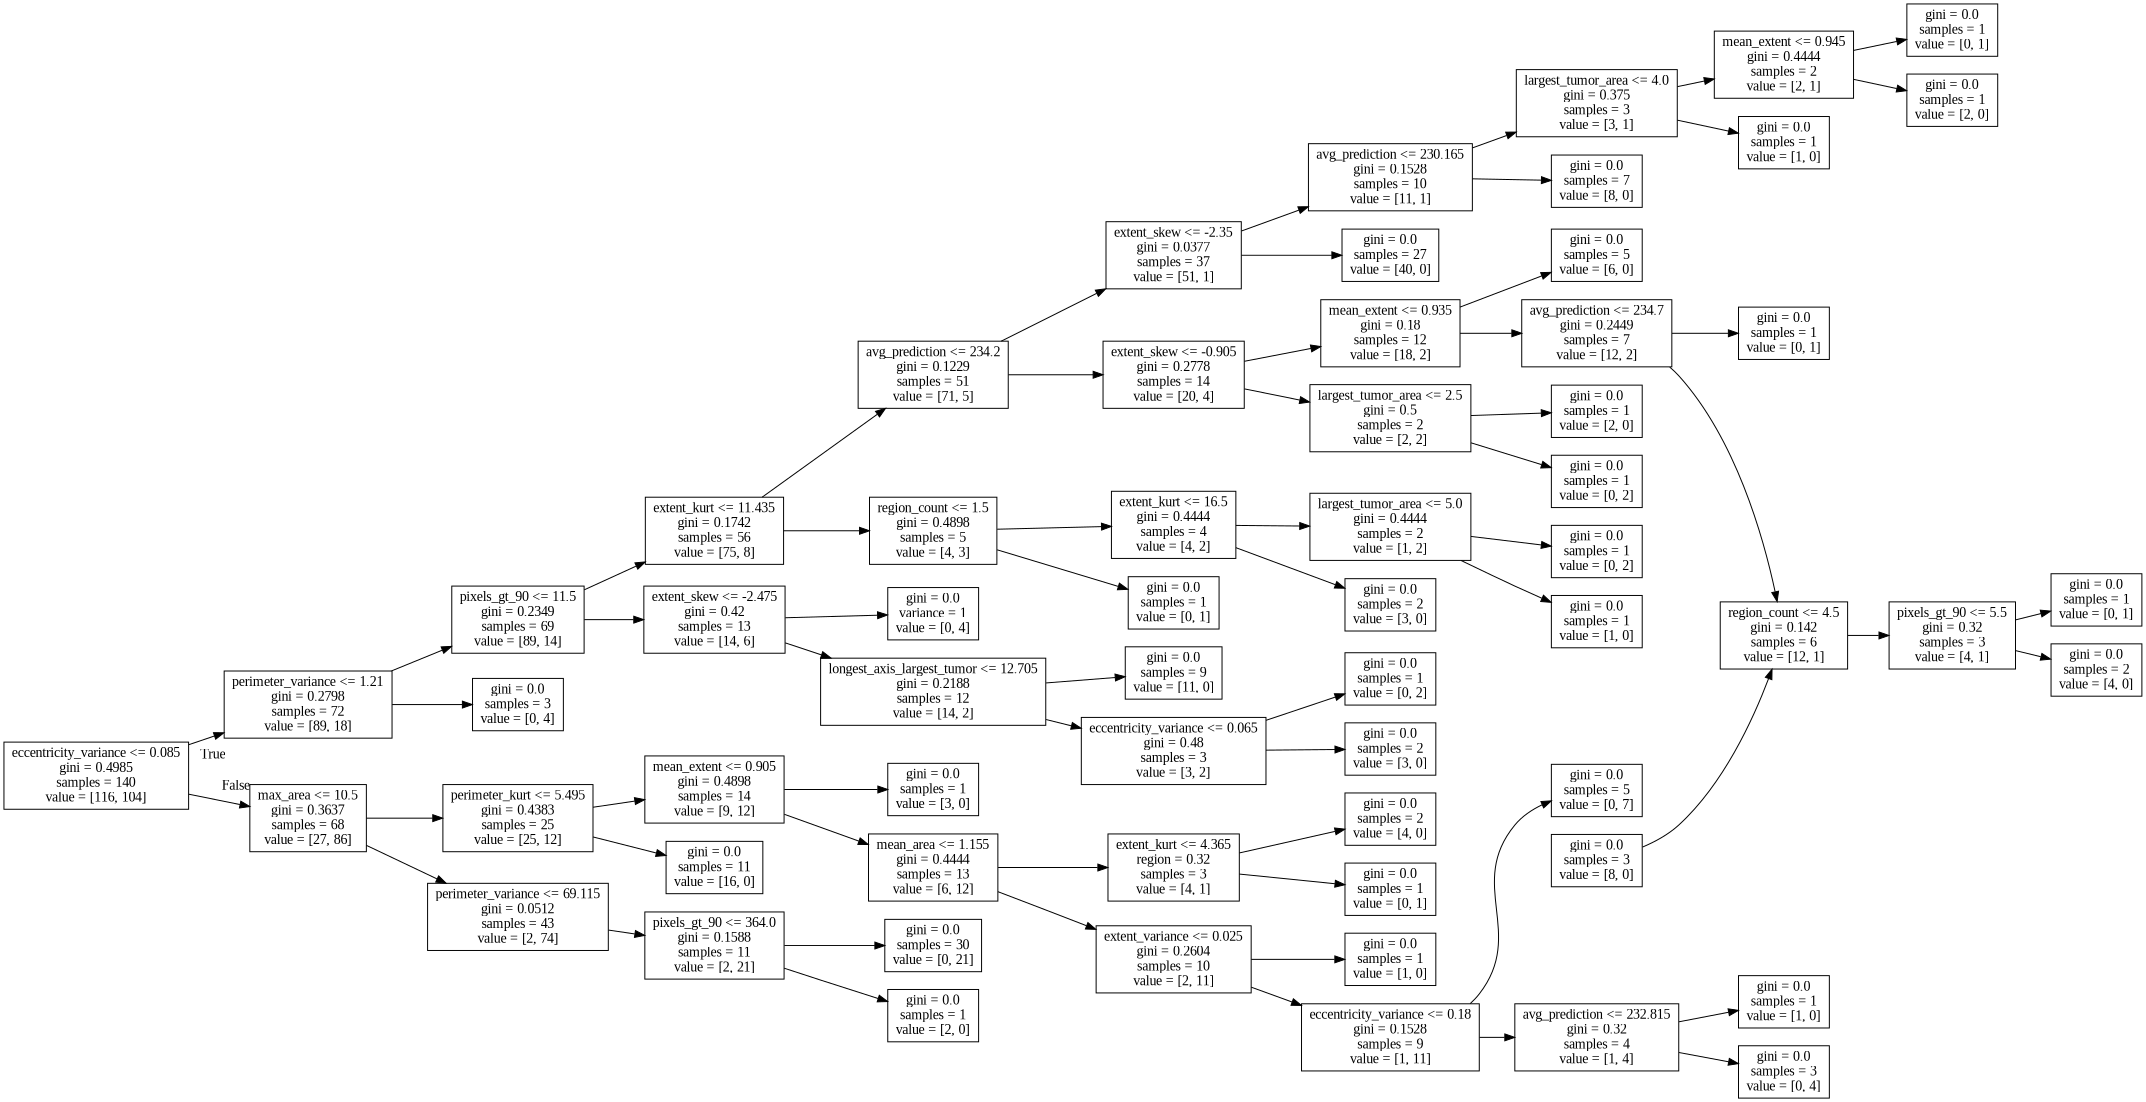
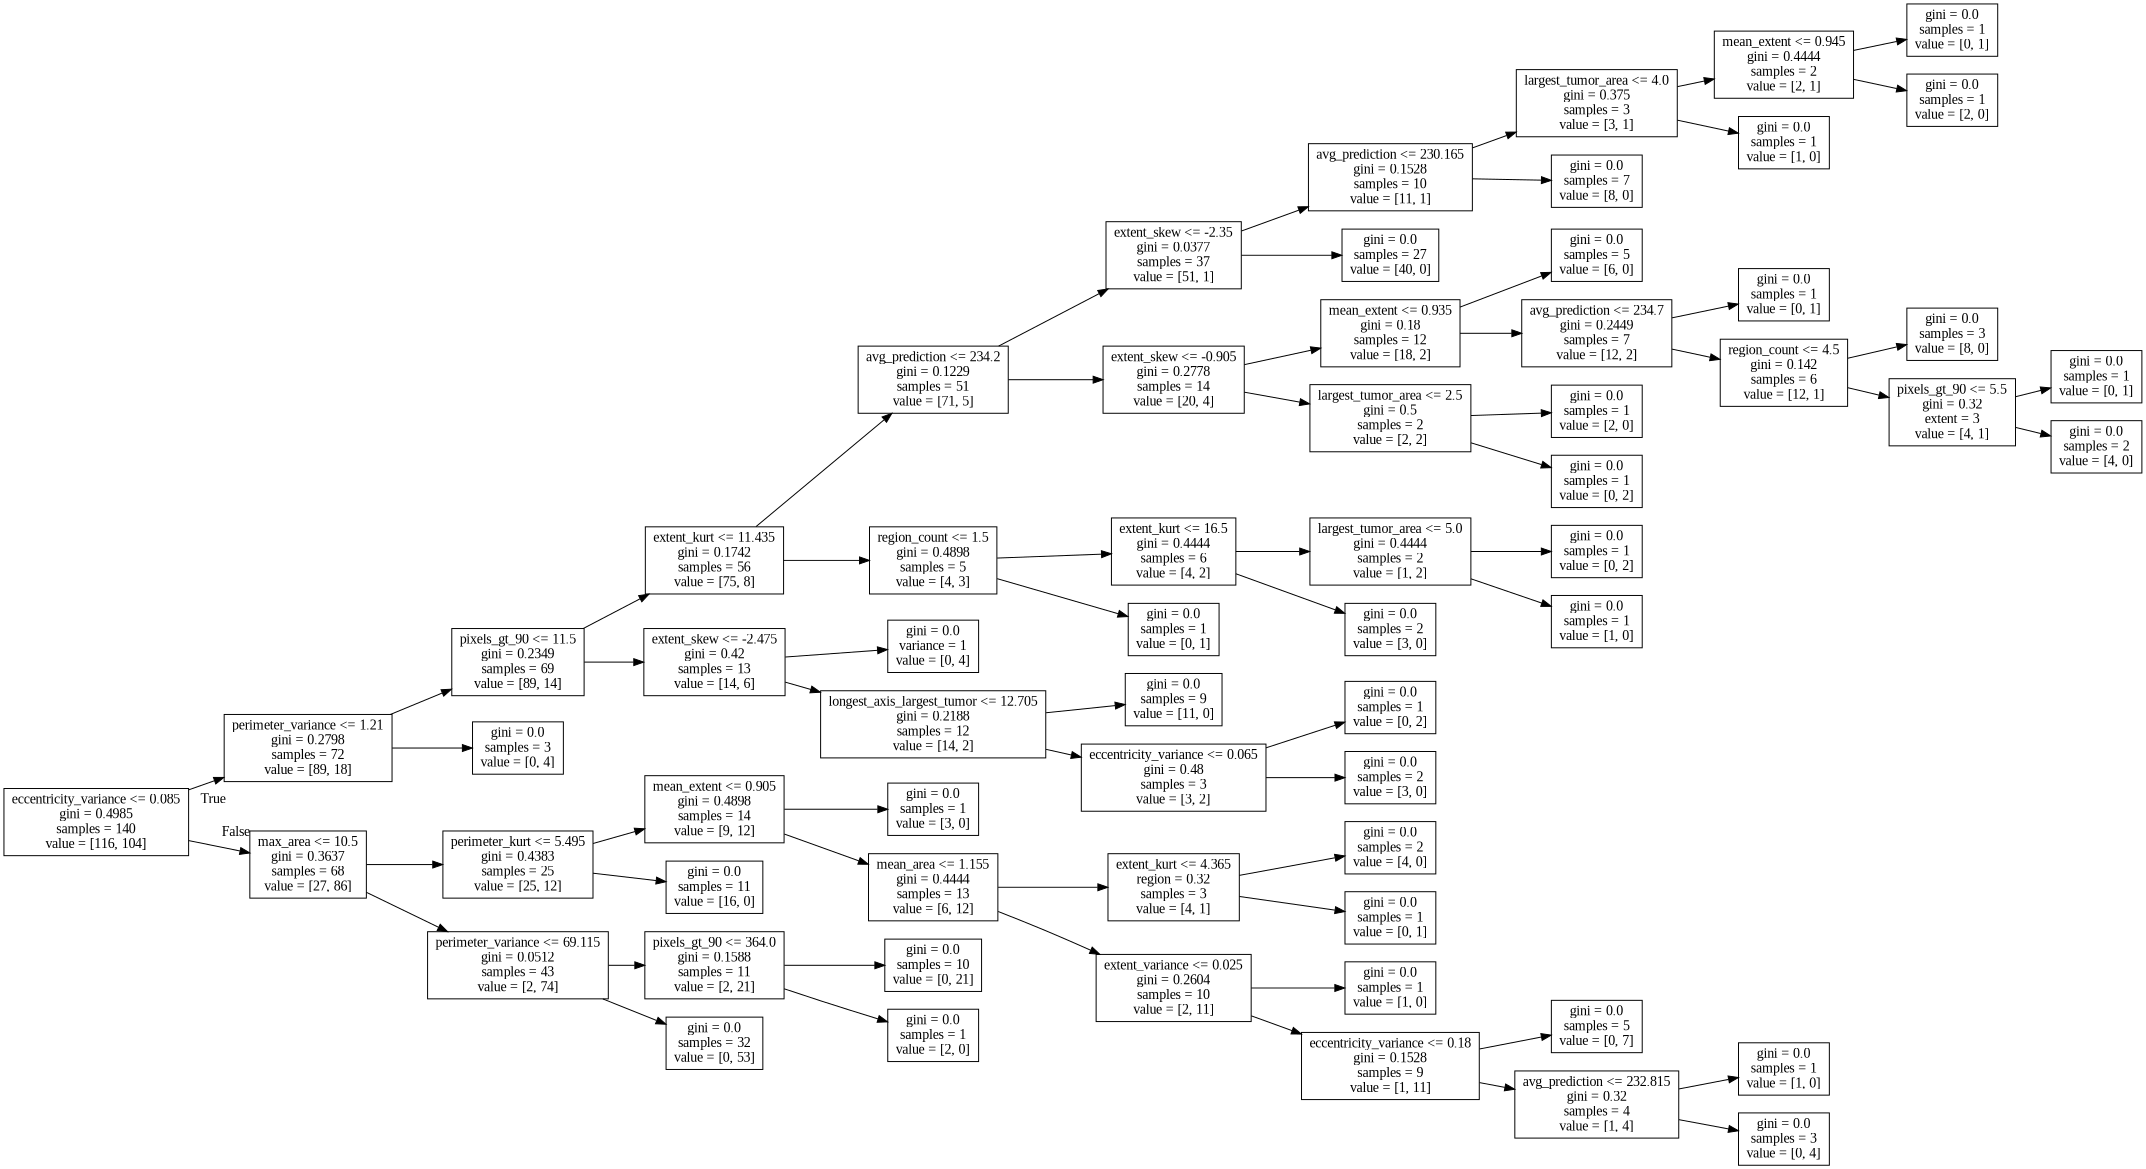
node "extent_kurt <= 16.5 gini = 0.4444 samples = 4 value = [4, 2]": label "extent_kurt <= 16.5 gini = 0.4444 samples = 4 value = [4, 2]" -> "extent_kurt <= 16.5 gini = 0.4444 samples = 6 value = [4, 2]"
node "pixels_gt_90 <= 5.5 gini = 0.32 samples = 3 value = [4, 1]": label "pixels_gt_90 <= 5.5 gini = 0.32 samples = 3 value = [4, 1]" -> "pixels_gt_90 <= 5.5 gini = 0.32 extent = 3 value = [4, 1]"
edge "gini = 0.0 samples = 3 value = [8, 0]" -> "region_count <= 4.5 gini = 0.142 samples = 6 value = [12, 1]": reversed
node "gini = 0.0 samples = 30 value = [0, 21]": label "gini = 0.0 samples = 30 value = [0, 21]" -> "gini = 0.0 samples = 10 value = [0, 21]"
node "gini = 0.0 samples = 32 value = [0, 53]": added
